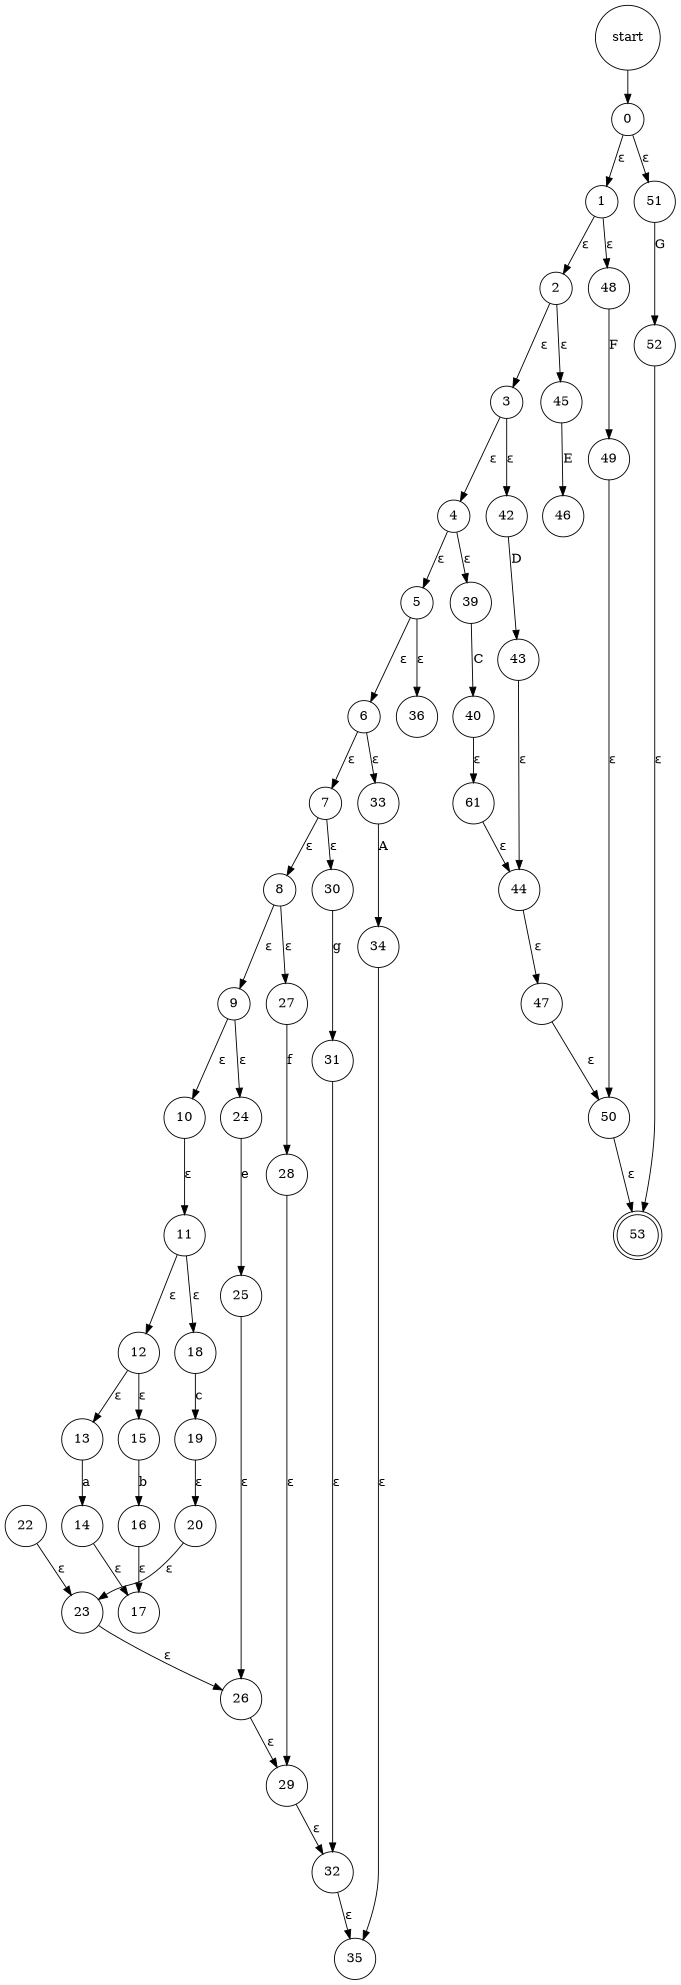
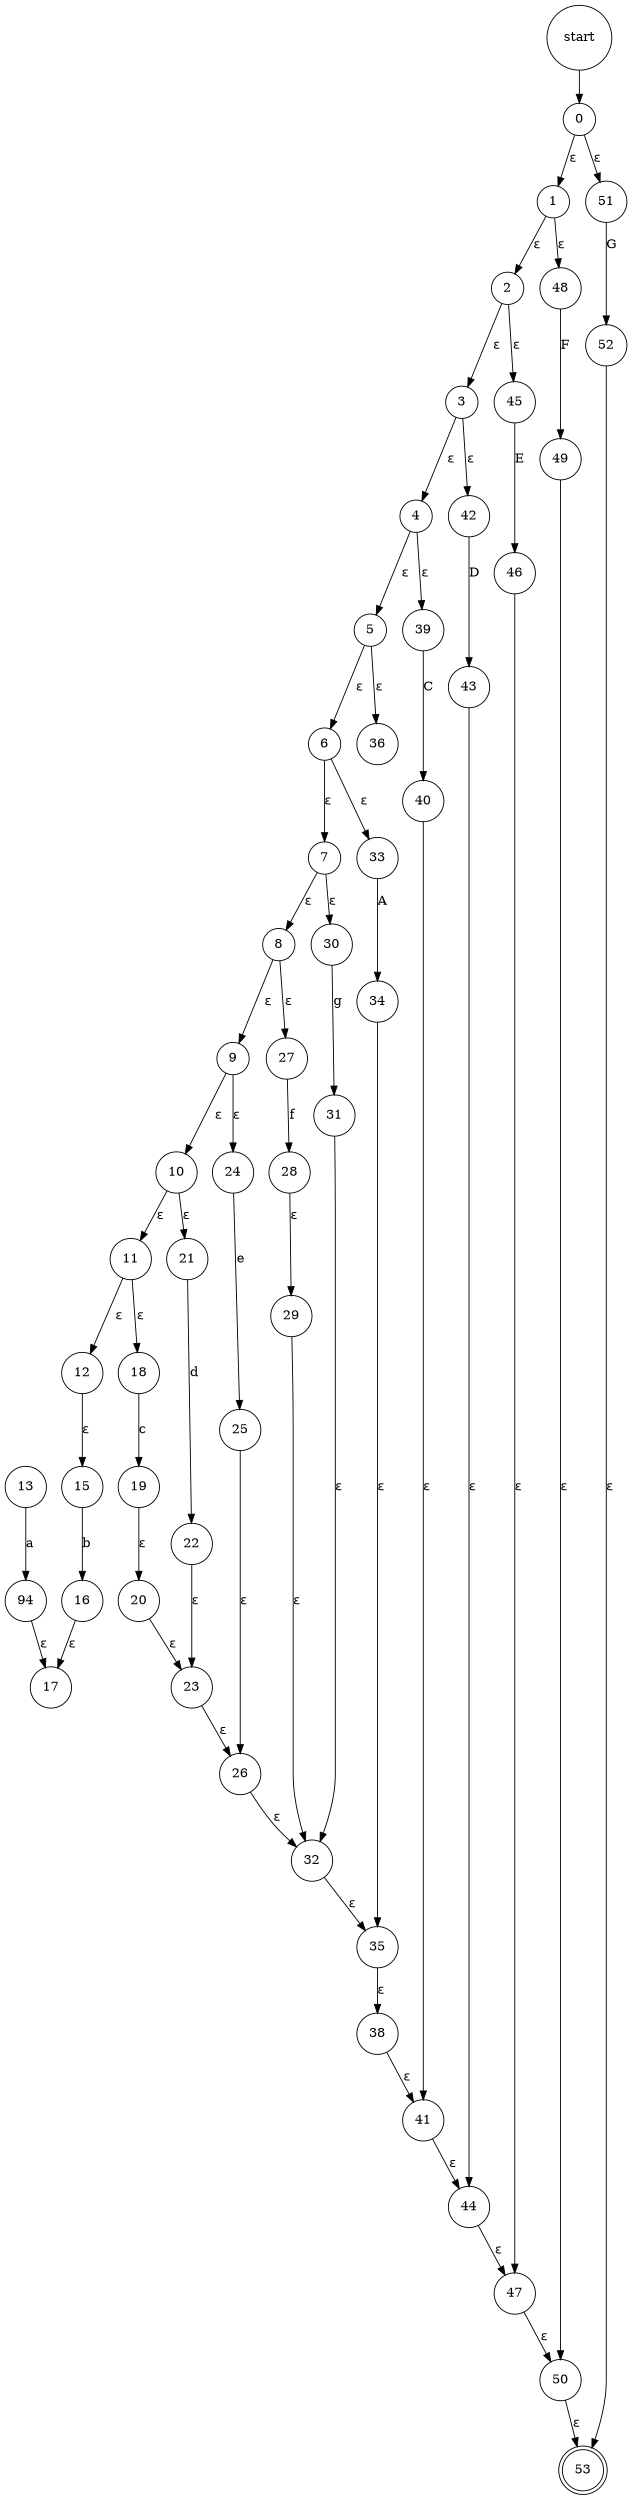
node "61": label "61" -> "41"
node "21": added
edge "12" -> "13": removed, label "ε"
edge "46" -> "47": added, label "ε"
node "14": label "14" -> "94"
edge "26" -> "29": now "26" -> "32"
node "38": added
